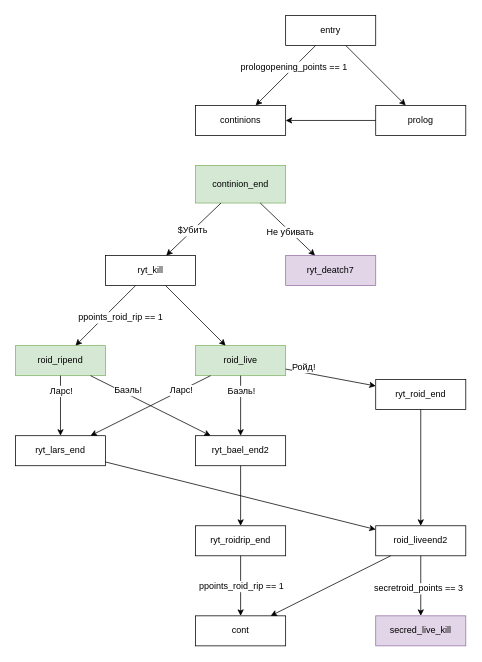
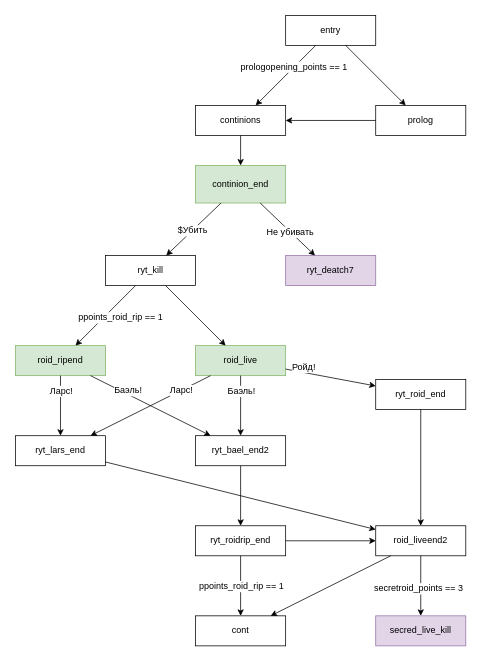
edge "continions" -> "continion_end": added
edge "ryt_roidrip_end" -> "roid_liveend2": added
